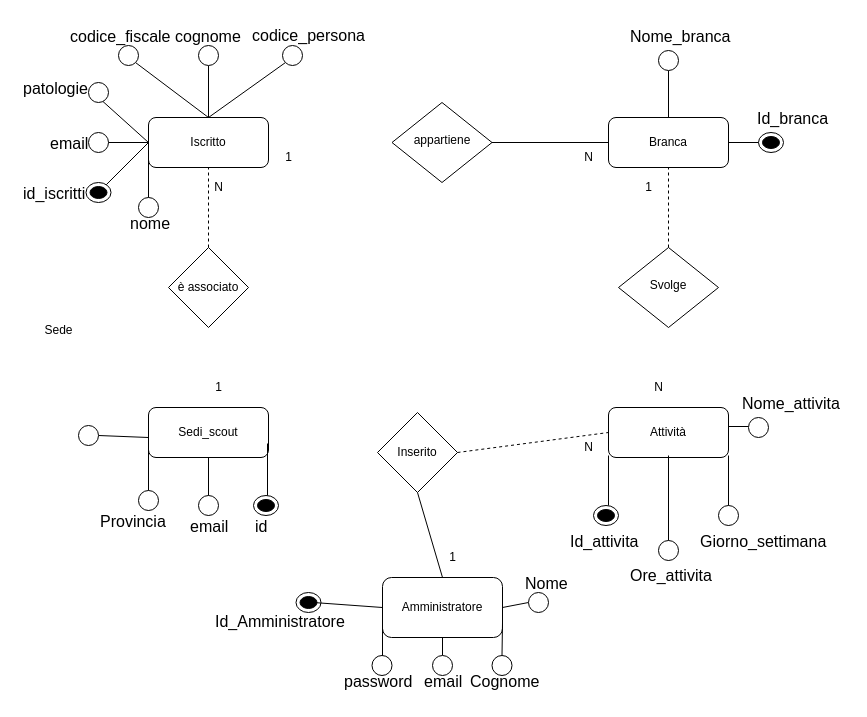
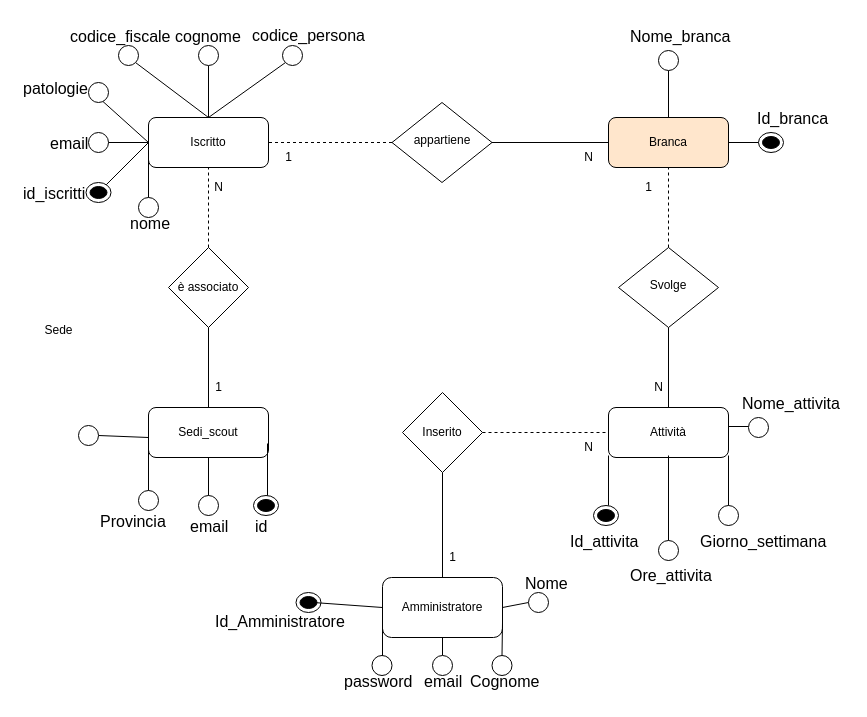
edge "Iscritto" -- "appartiene": added
node "Branca": fillcolor #ffffff -> #ffe6cc
edge "è associato" -- "Sedi_scout": added
edge "Svolge" -- "Attività": added
node "Inserito": moved (418, 453) -> (443, 433)
